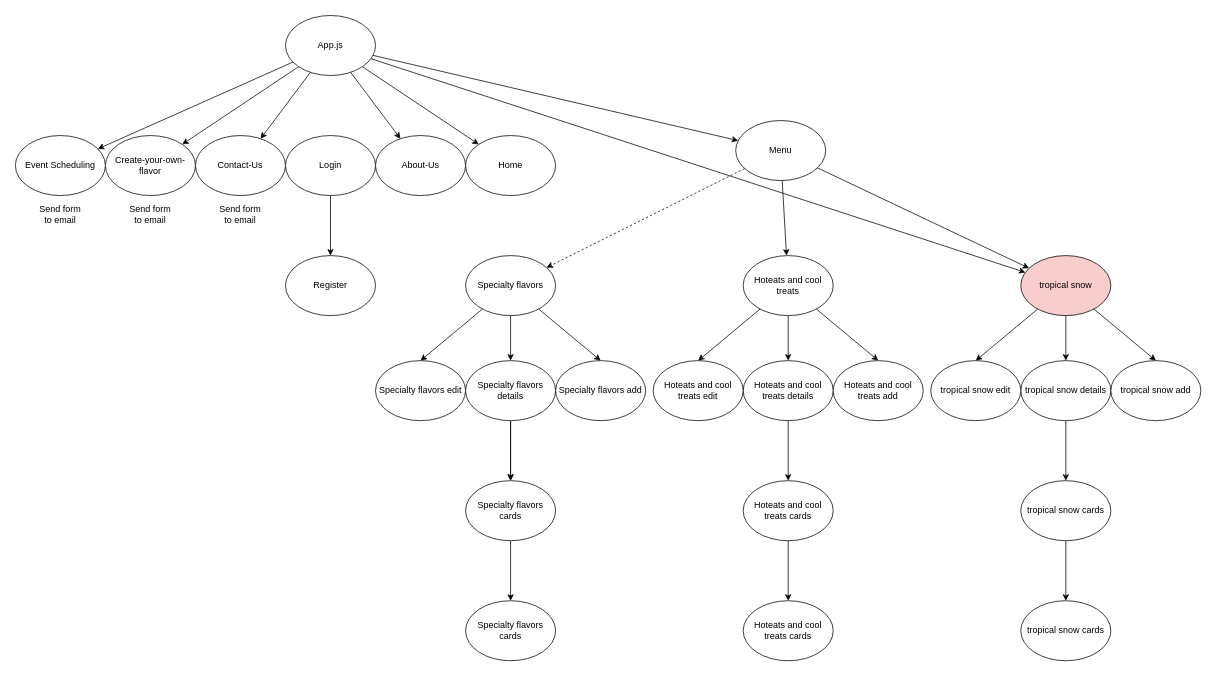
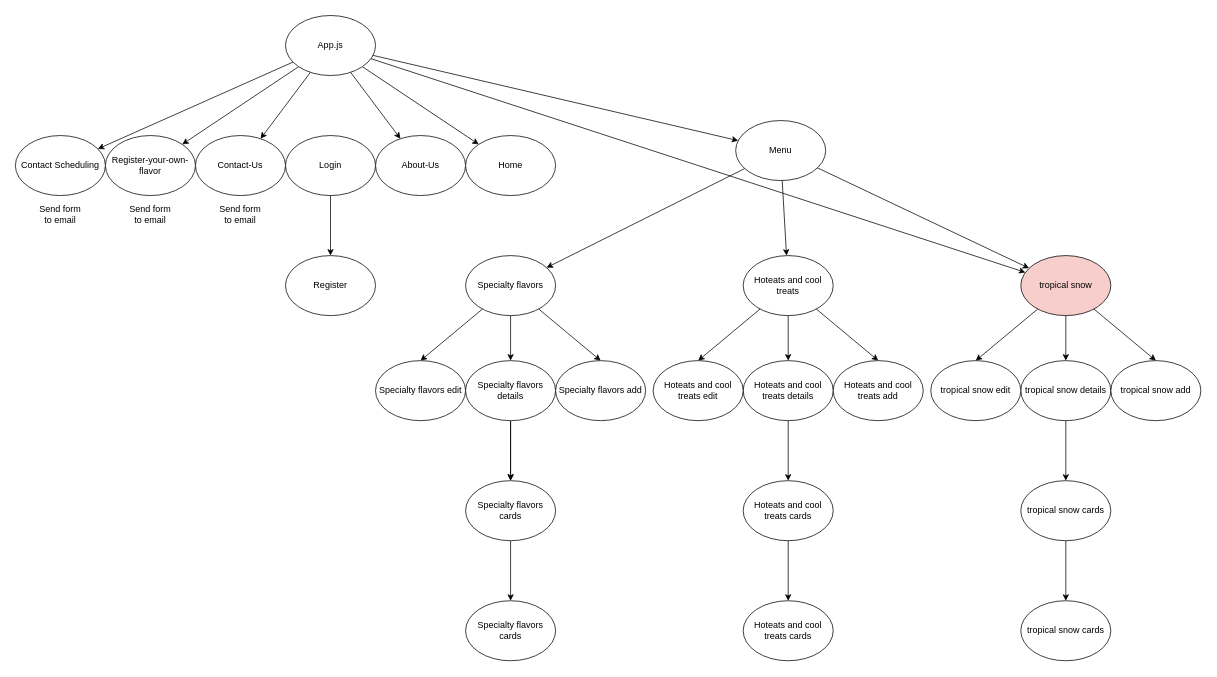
node "Event Scheduling": label "Event Scheduling" -> "Contact Scheduling"
node "Create-your-own-flavor": label "Create-your-own-flavor" -> "Register-your-own-flavor"
edge "Menu" -> "Specialty flavors": style dashed -> solid
